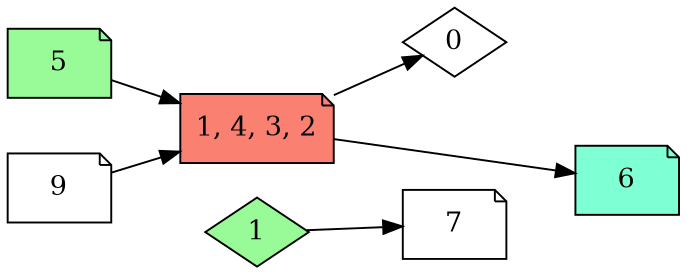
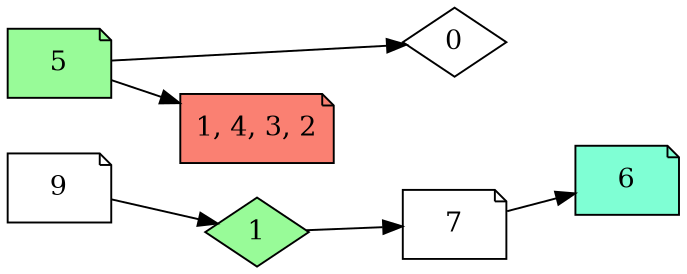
edge "1, 4, 3, 2" -> "0": now "5" -> "0"
edge "1, 4, 3, 2" -> "6": now "7" -> "6"
edge "9" -> "1, 4, 3, 2": now "9" -> "1"
